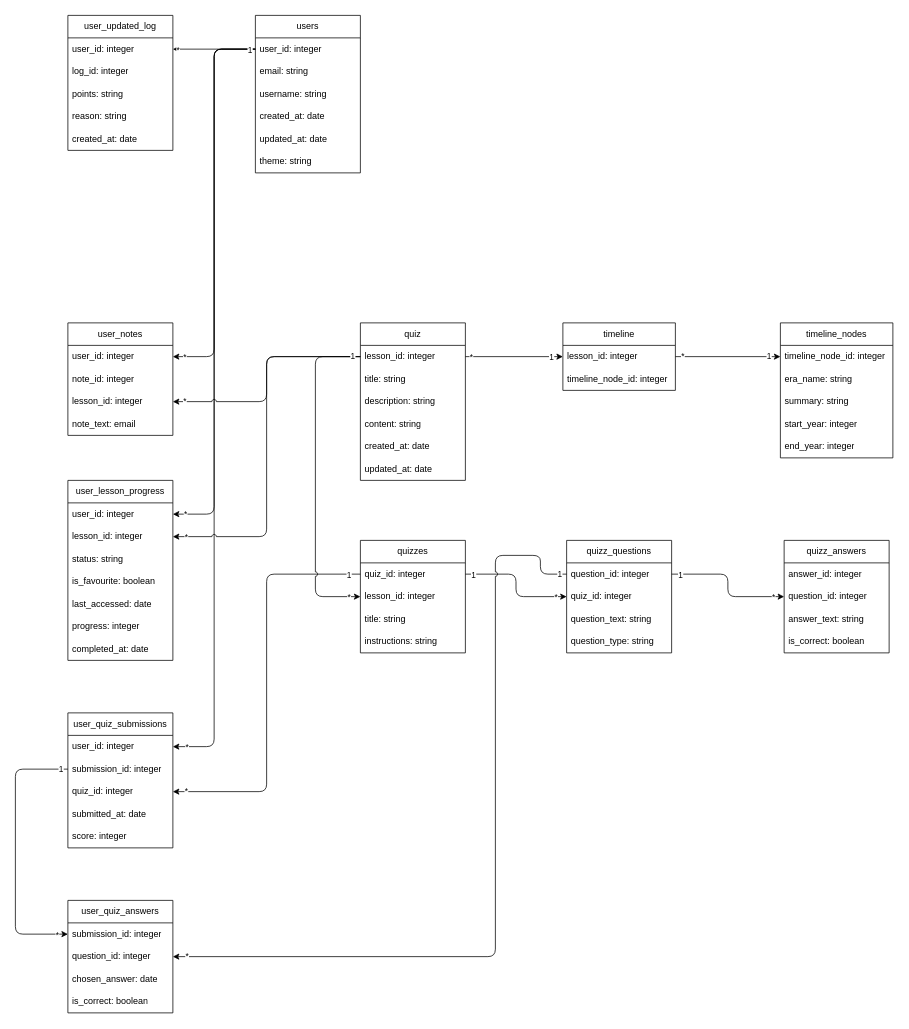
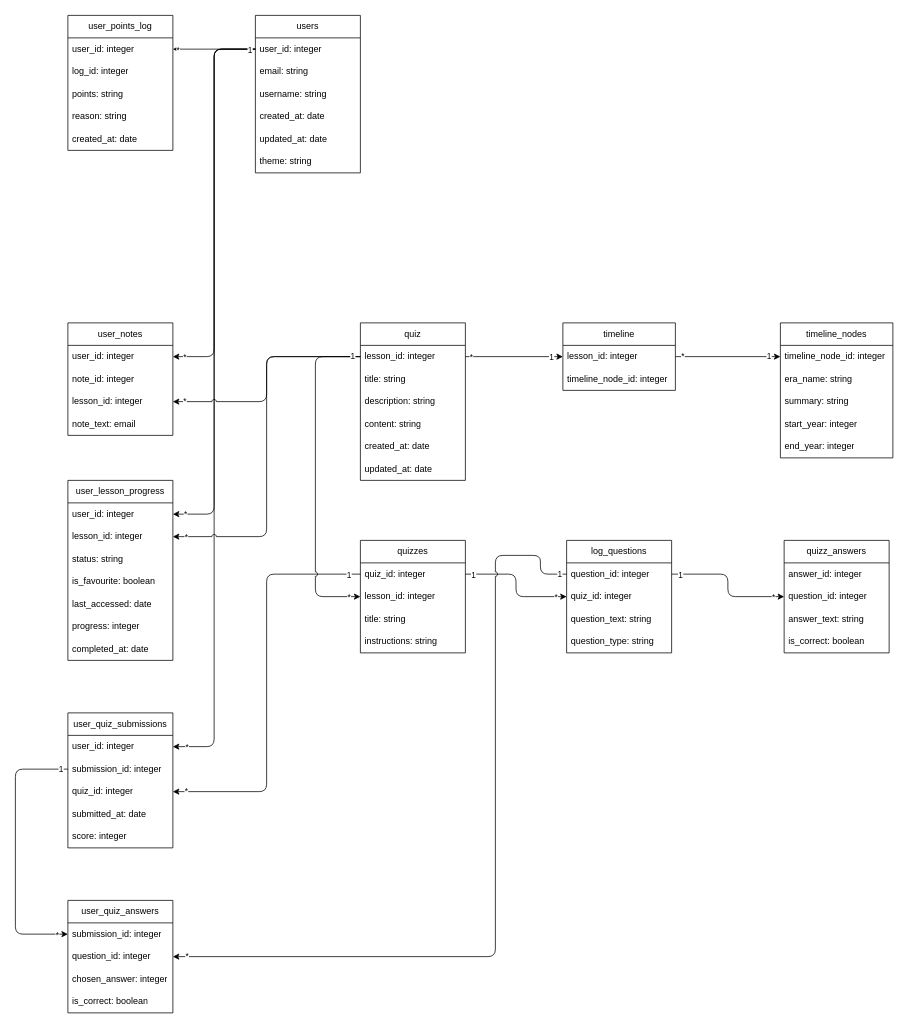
node "user_updated_log": label "user_updated_log" -> "user_points_log"
node "quizz_questions": label "quizz_questions" -> "log_questions"
node "chosen_answer: date": label "chosen_answer: date" -> "chosen_answer: integer"
